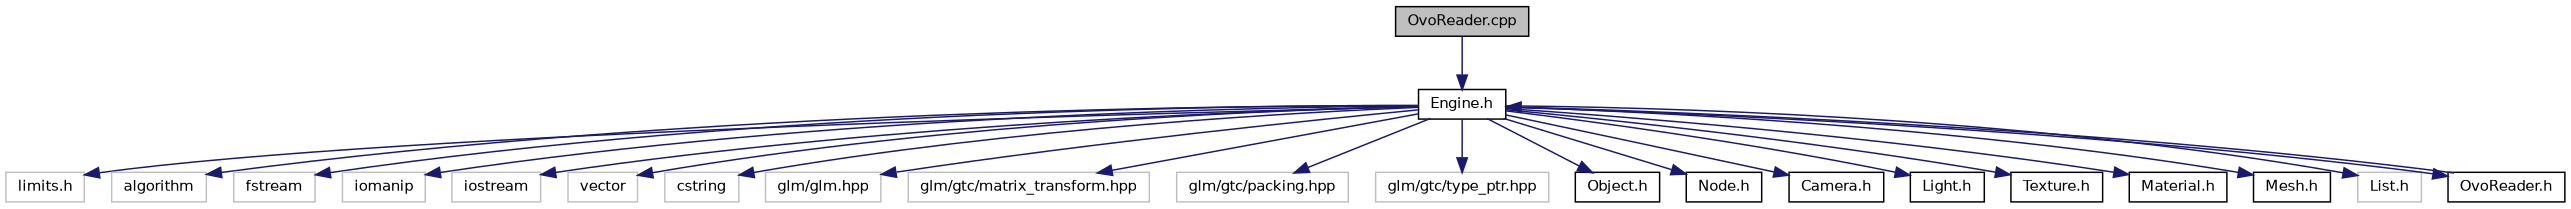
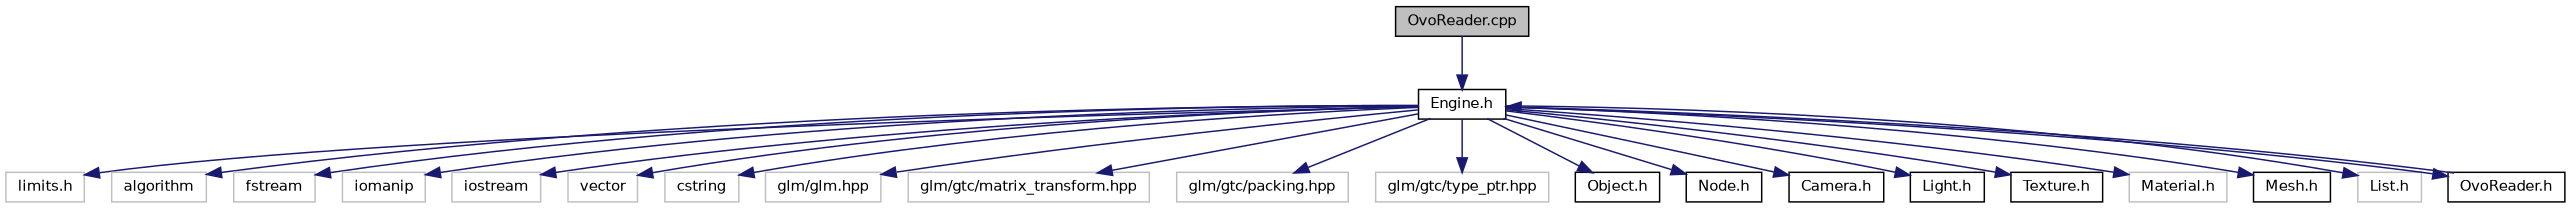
node "Material.h": color black -> grey75
